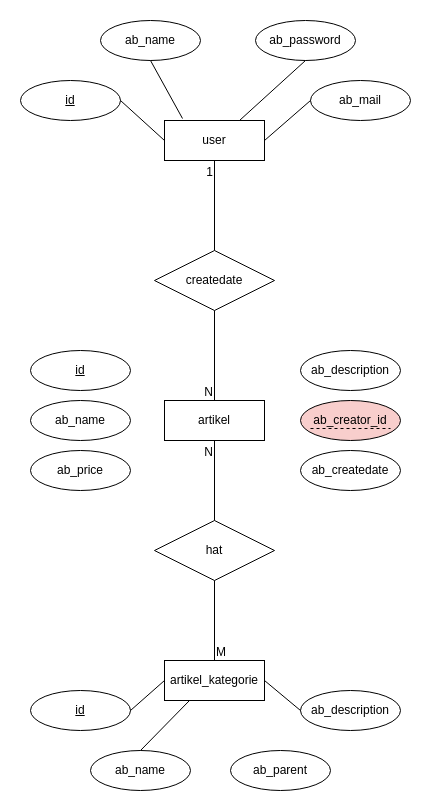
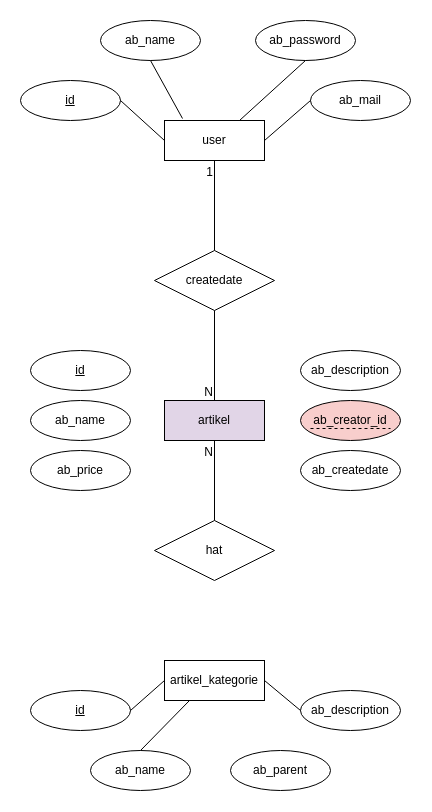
node "artikel": fillcolor #ffffff -> #e1d5e7
edge "hat" -- "artikel_kategorie": removed, label "M"
